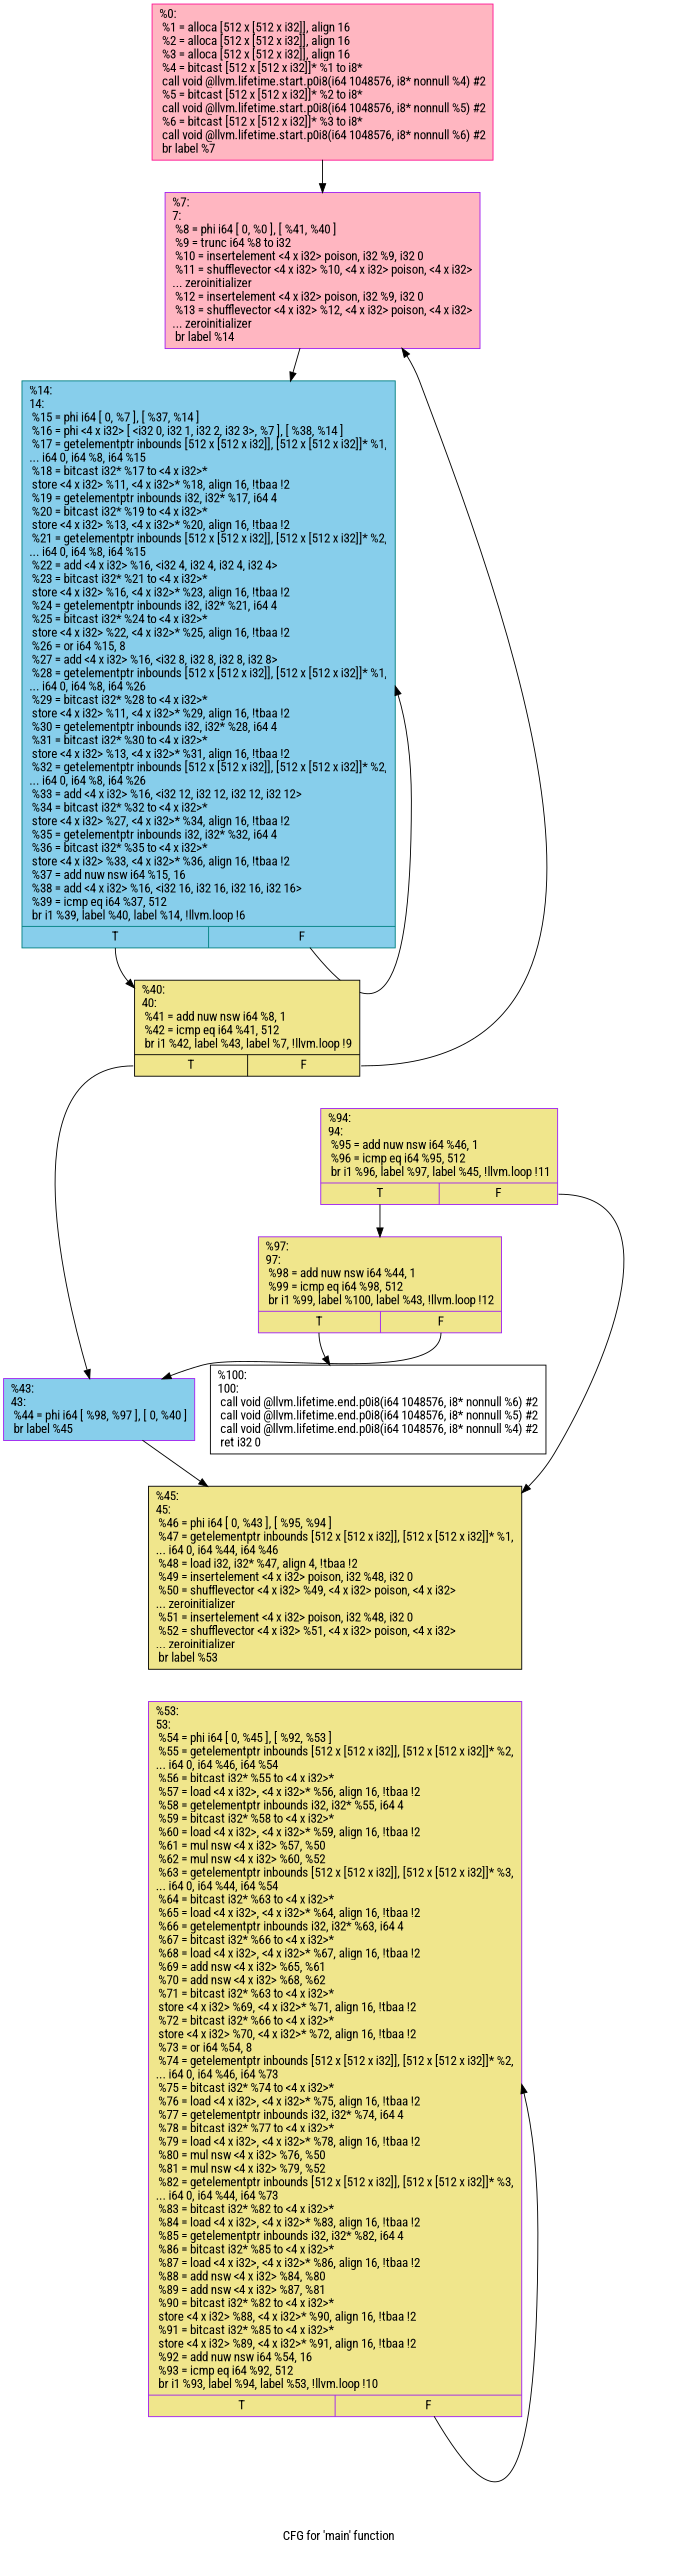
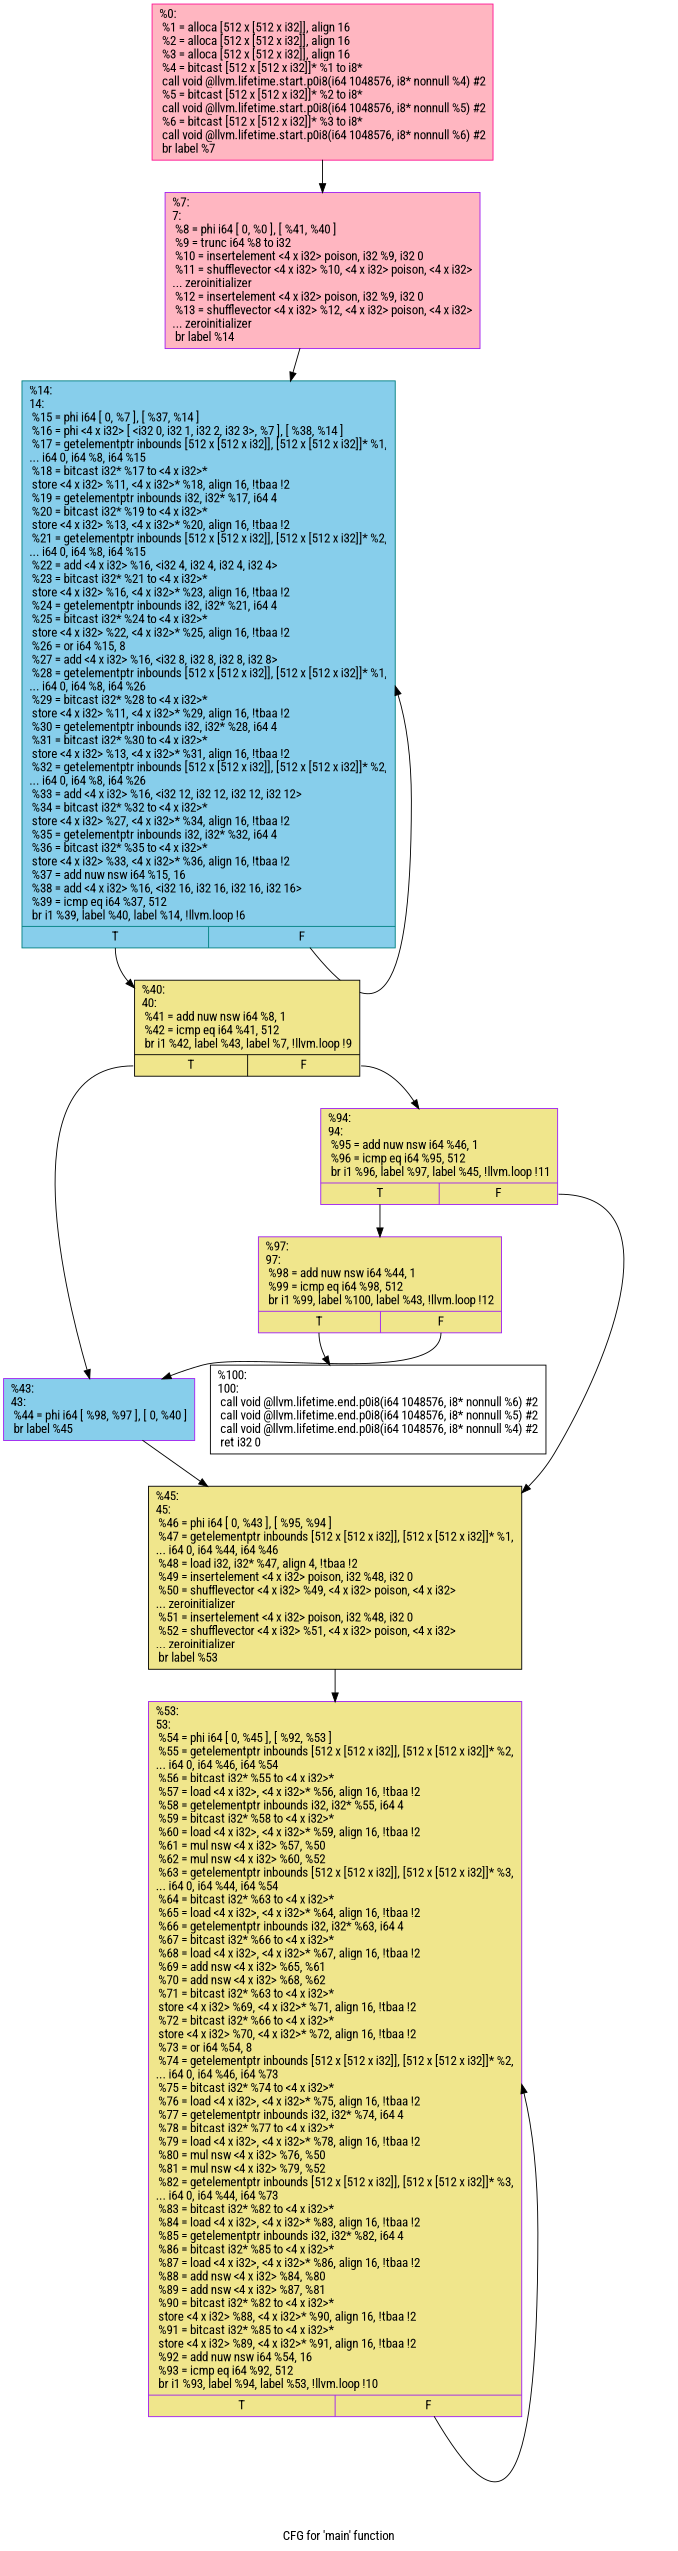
edge "%40:" -> "%7:": now "%40:" -> "%94:"
edge "%45:" -> "%53:": added
